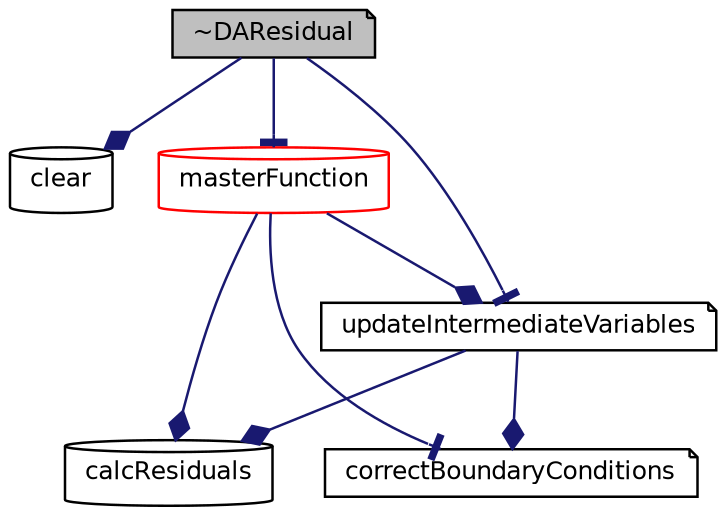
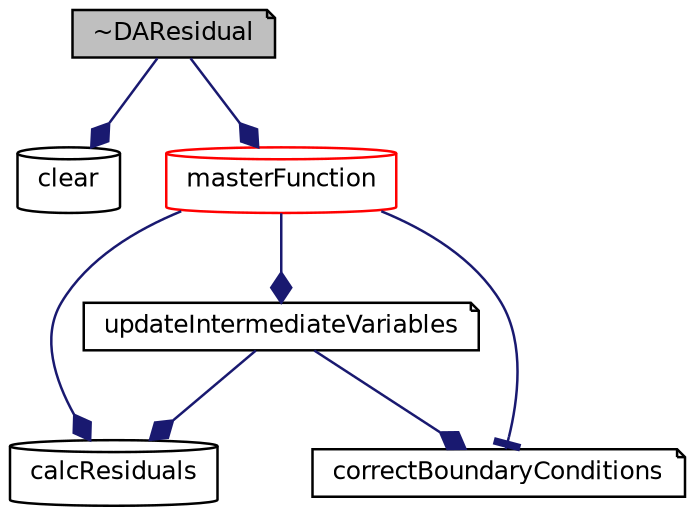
edge "~DAResidual" -> "masterFunction": arrowhead tee -> diamond
edge "~DAResidual" -> "updateIntermediateVariables": removed
